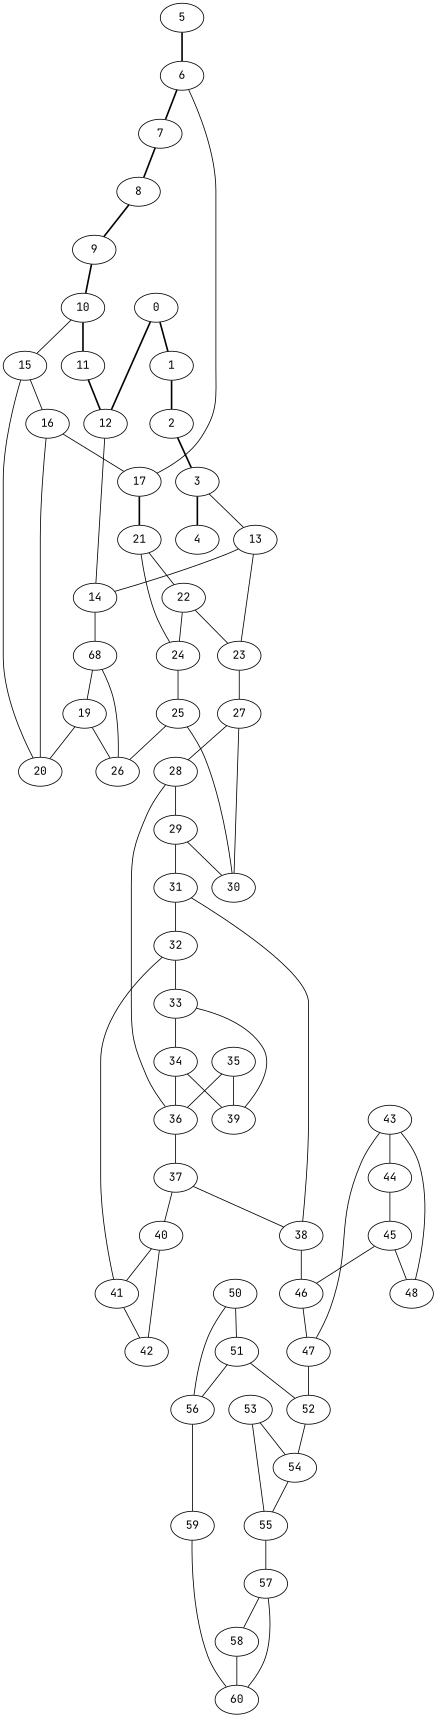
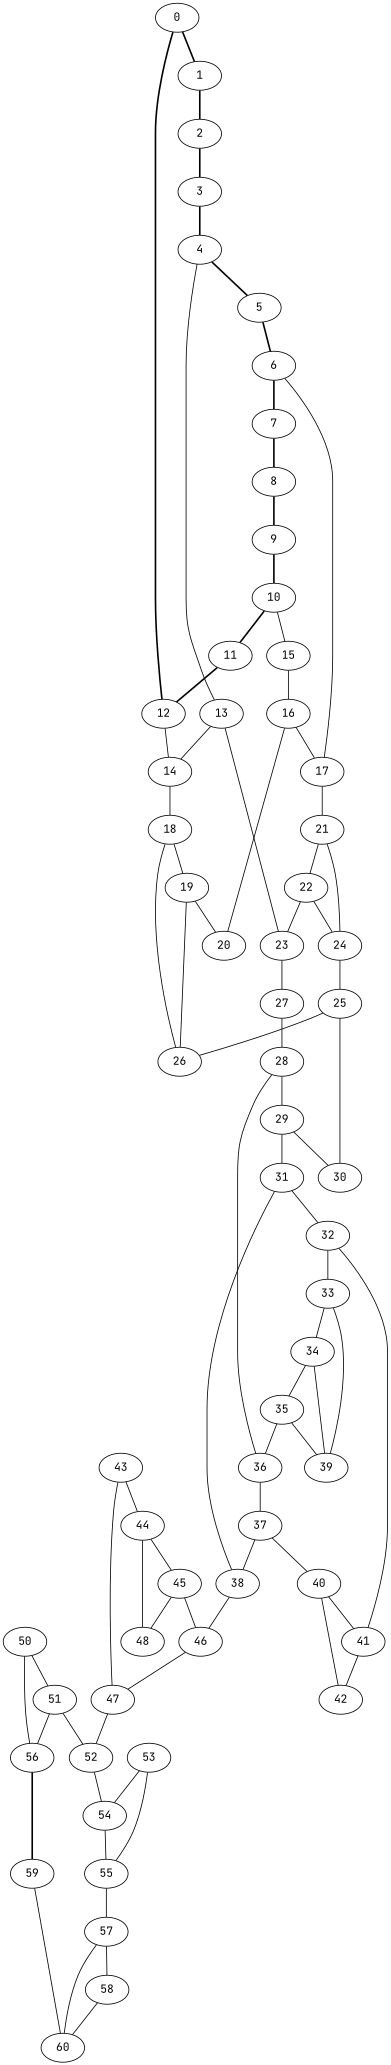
edge "4" -- "5": added
edge "17" -- "21": style bold -> solid
edge "3" -- "13": now "4" -- "13"
edge "15" -- "20": removed
node "68": label "68" -> "18"
edge "27" -- "30": removed
edge "34" -- "36": now "34" -- "35"
edge "43" -- "48": now "44" -- "48"
edge "56" -- "59": style solid -> bold
